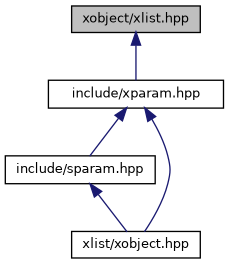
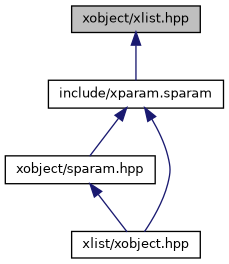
node "include/xparam.hpp": label "include/xparam.hpp" -> "include/xparam.sparam"
node "include/sparam.hpp": label "include/sparam.hpp" -> "xobject/sparam.hpp"
